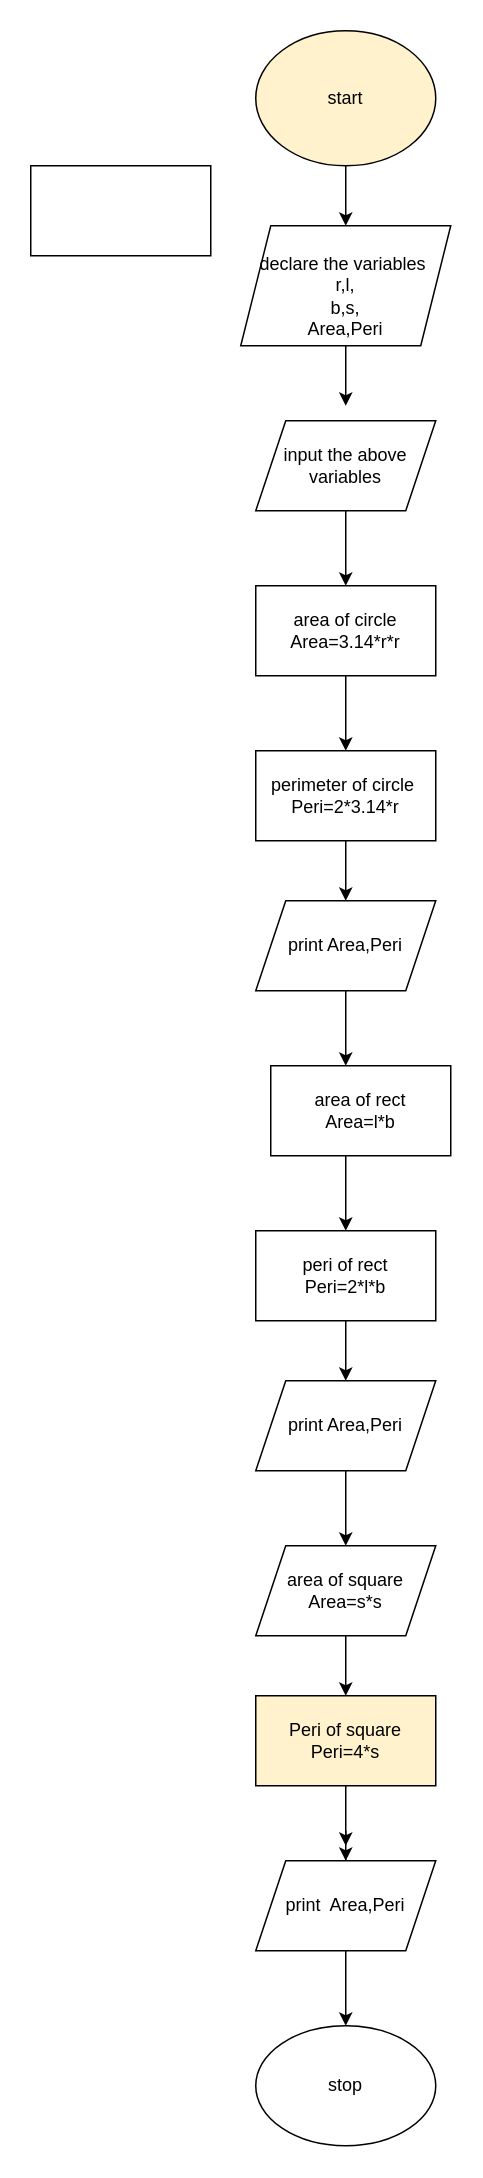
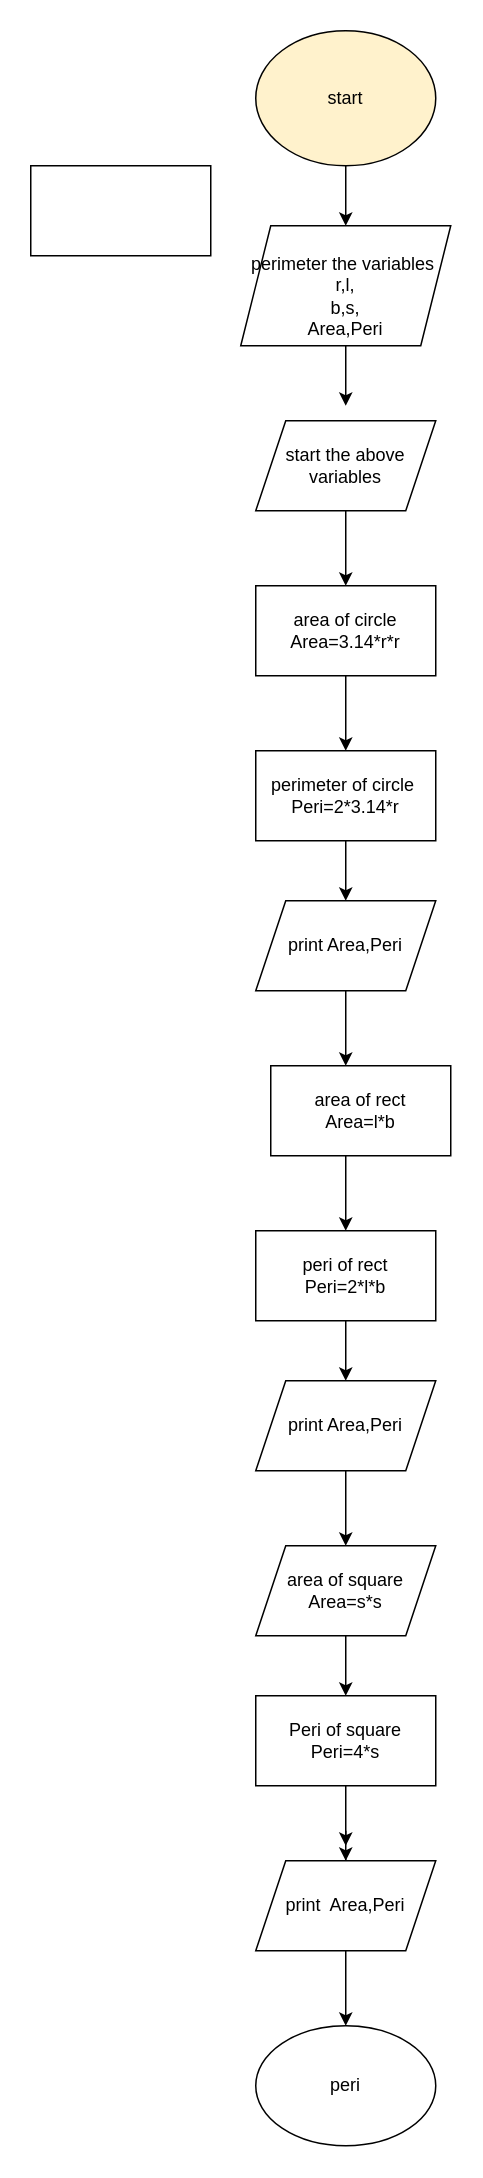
node "declare the variables r,l, b,s, Area,Peri": label "declare the variables r,l, b,s, Area,Peri" -> "perimeter the variables r,l, b,s, Area,Peri"
node "input the above variables": label "input the above variables" -> "start the above variables"
node "Peri of square Peri=4*s": fillcolor #fff2cc -> #ffffff
node "stop": label "stop" -> "peri"
